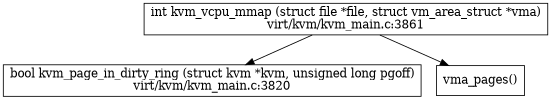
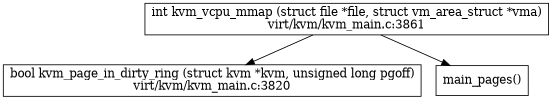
node "vma_pages()": label "vma_pages()" -> "main_pages()"
